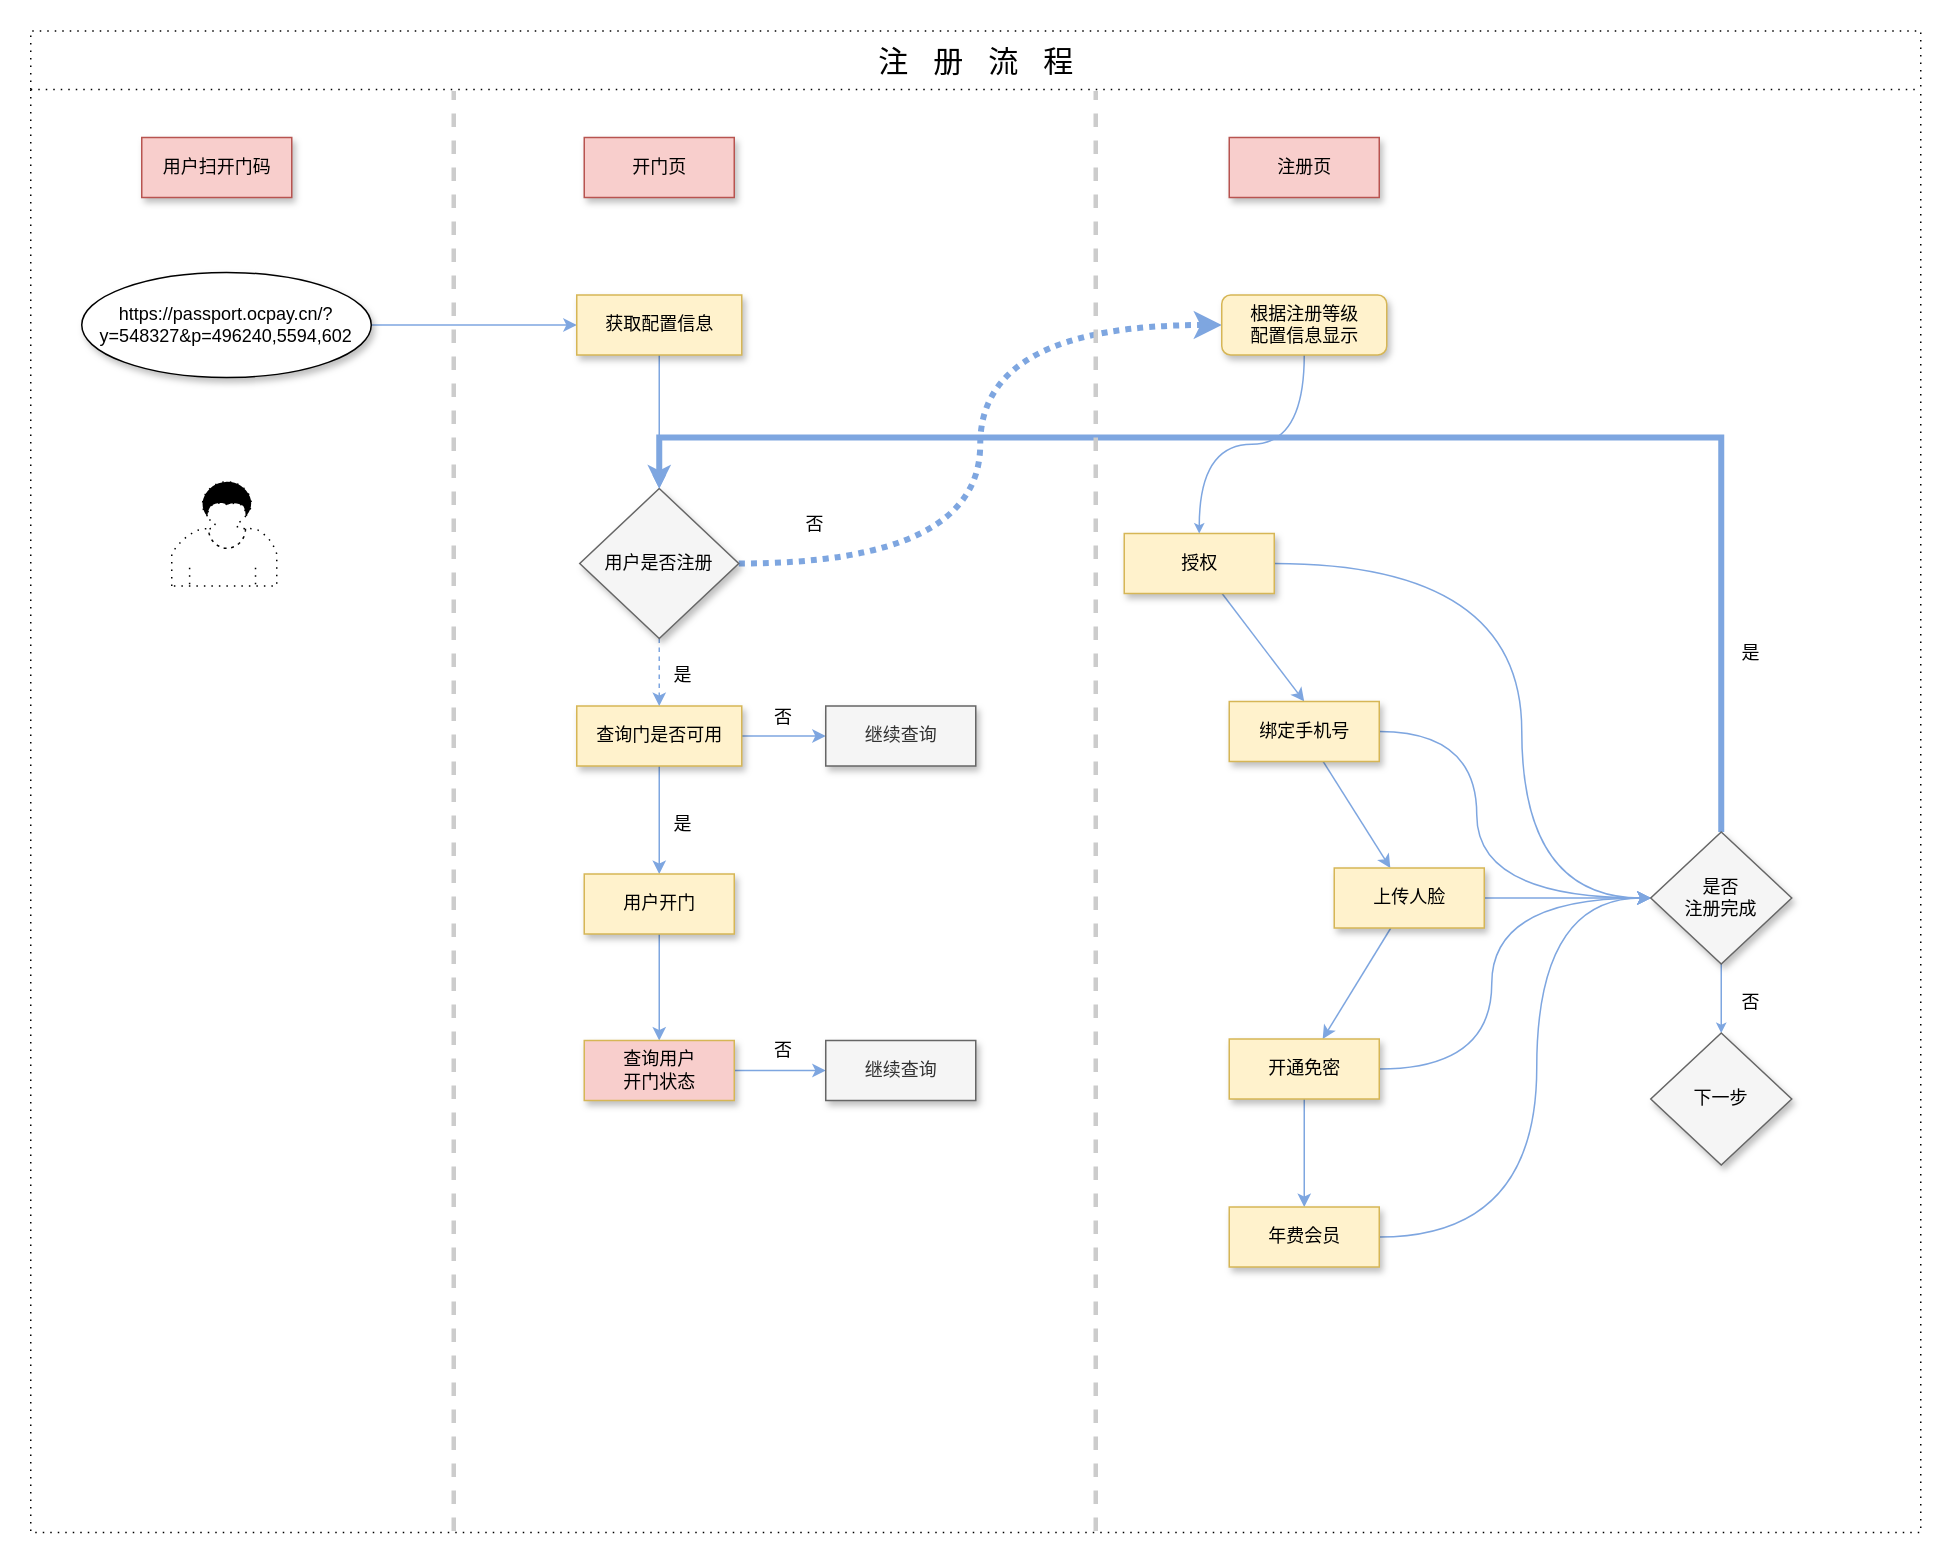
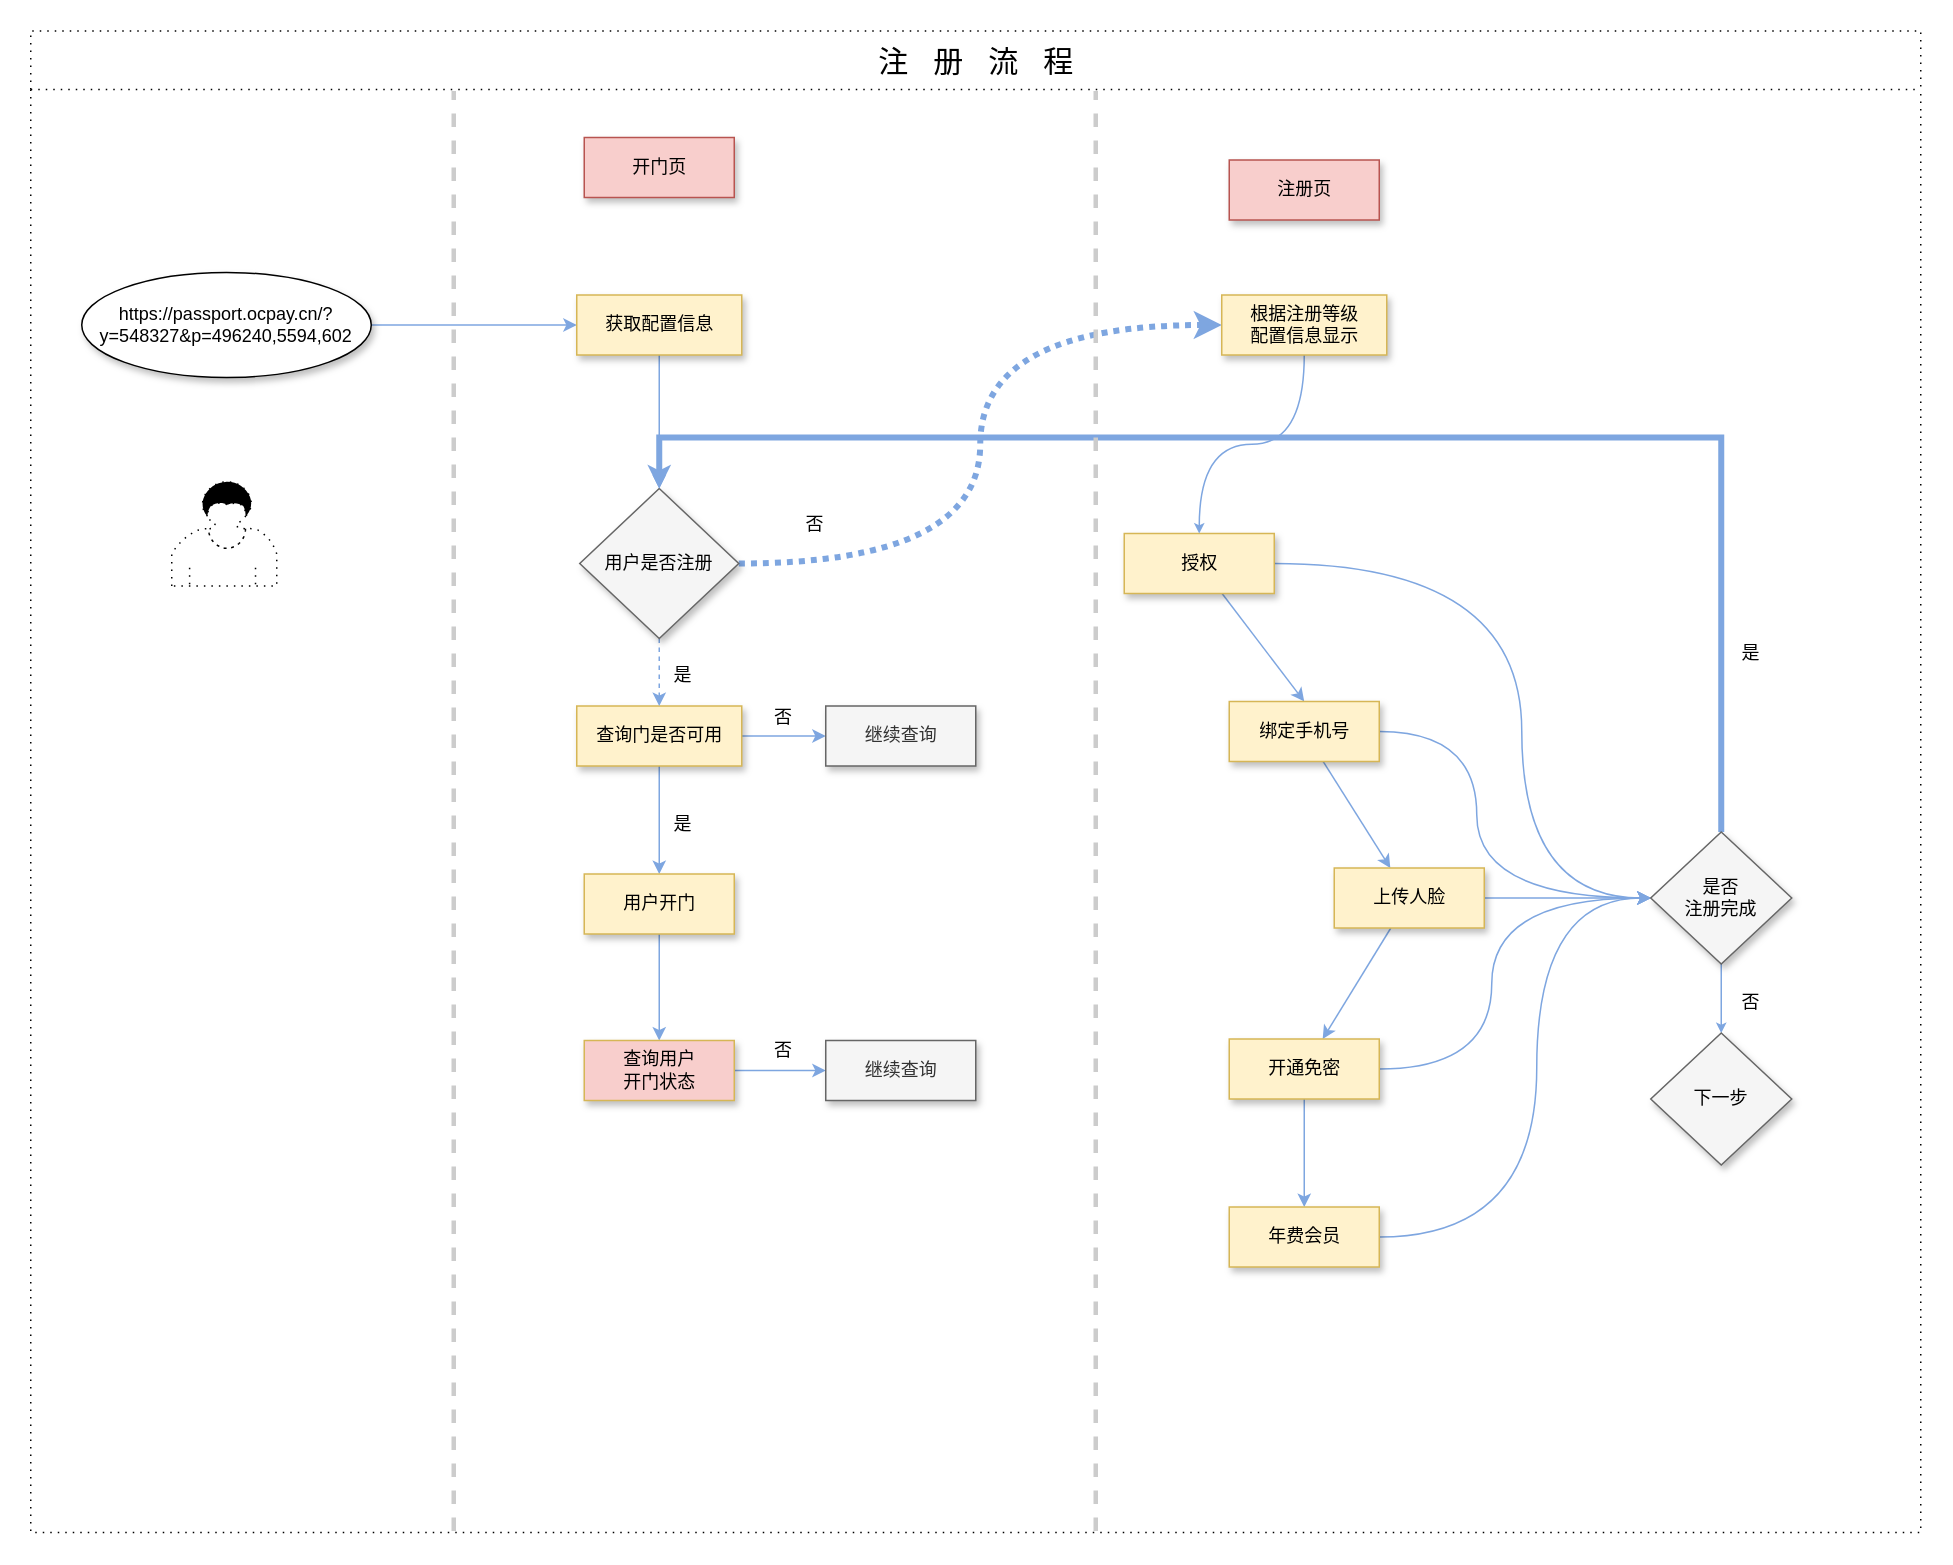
node "用户扫开门码": removed
node "注册页": moved (1304, 167) -> (1304, 190)
node "根据注册等级 配置信息显示": shape rounded rectangle -> rectangle
